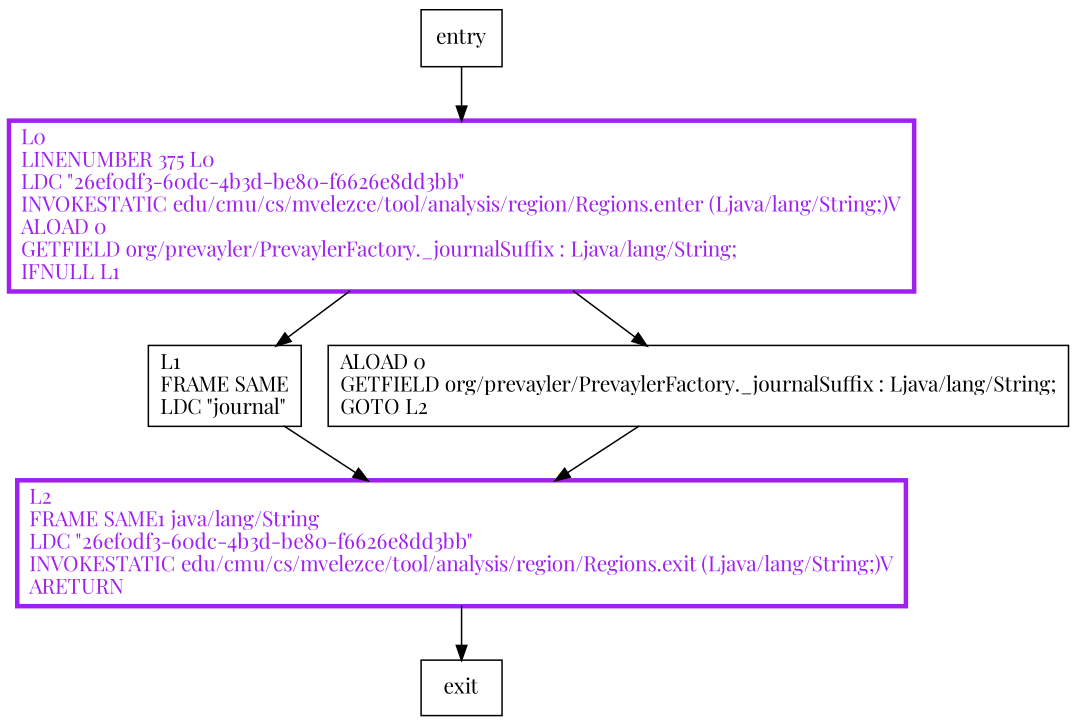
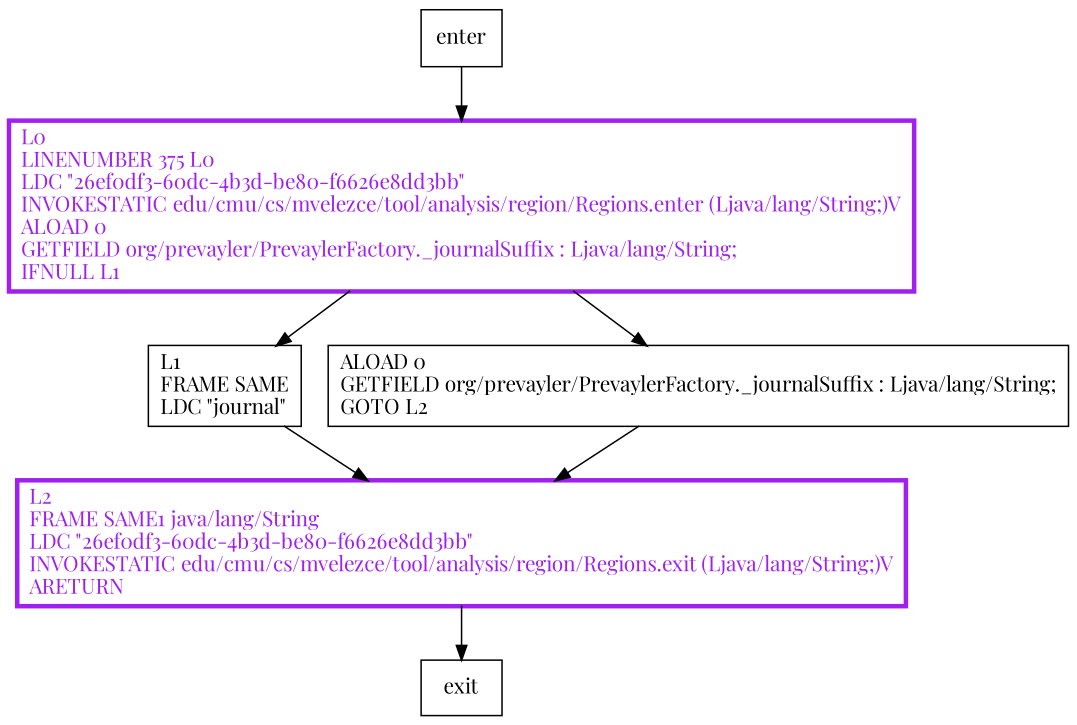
node "entry": label "entry" -> "enter"
